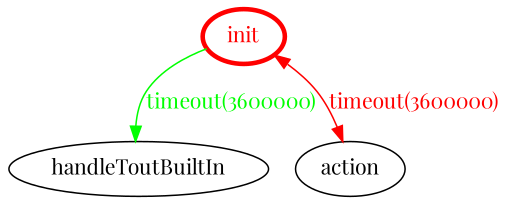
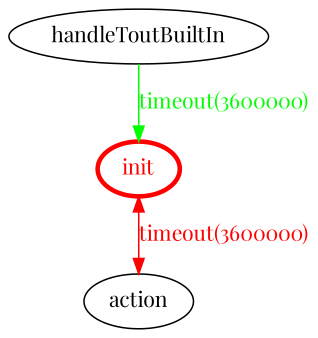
edge "init" -> "handleToutBuiltIn": reversed
